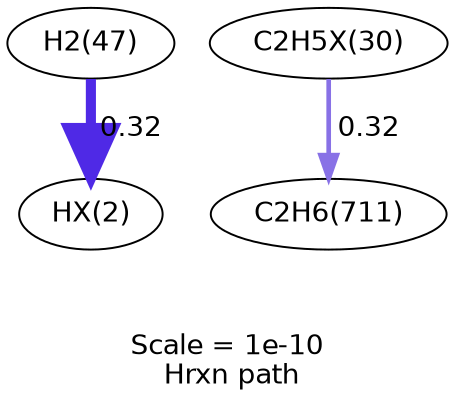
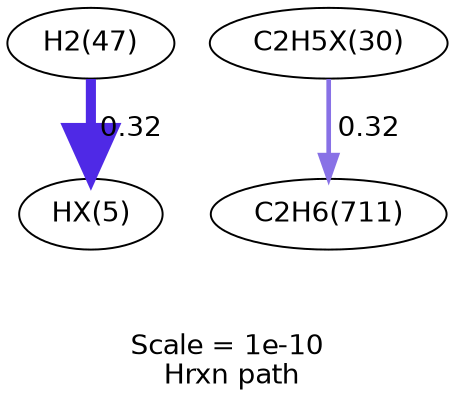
node "HX(2)": label "HX(2)" -> "HX(5)"
